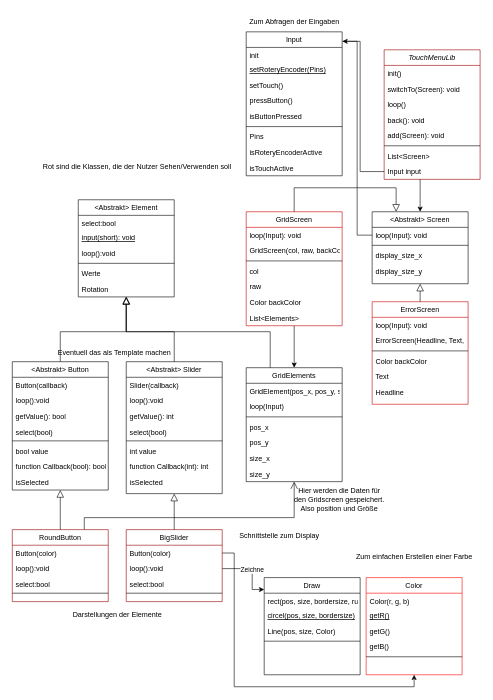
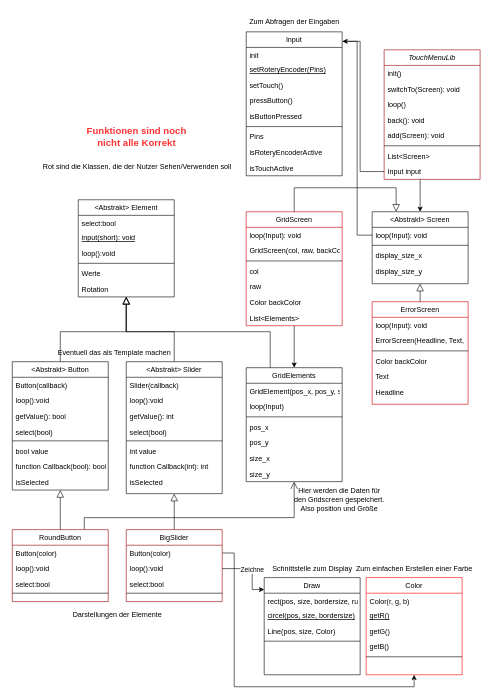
node "Funktionen sind noch nicht alle Korrekt": added
node "Schnittstelle zum Display": moved (279, 536) -> (312, 569)
node "Zum einfachen Erstellen einer Farbe": moved (414, 557) -> (414, 569)
